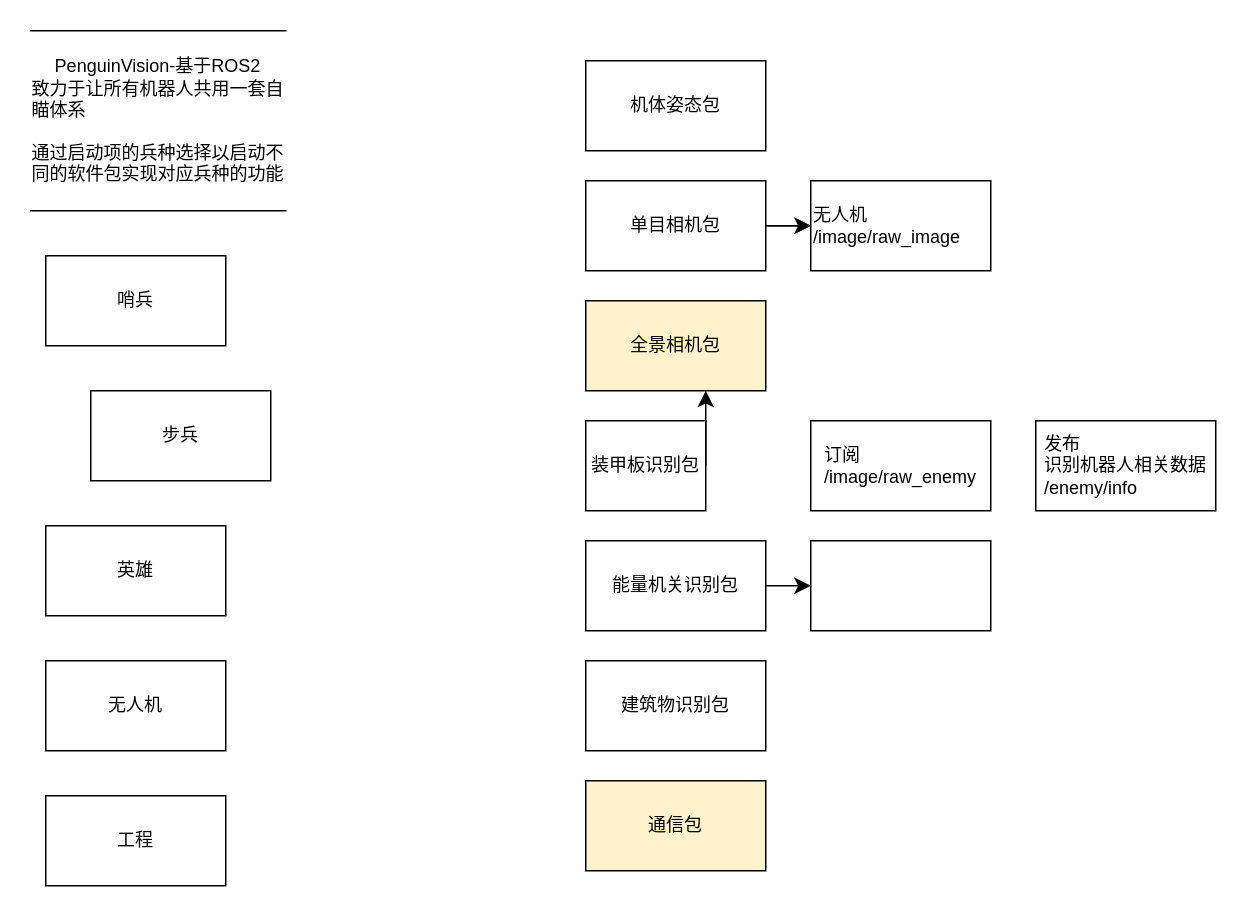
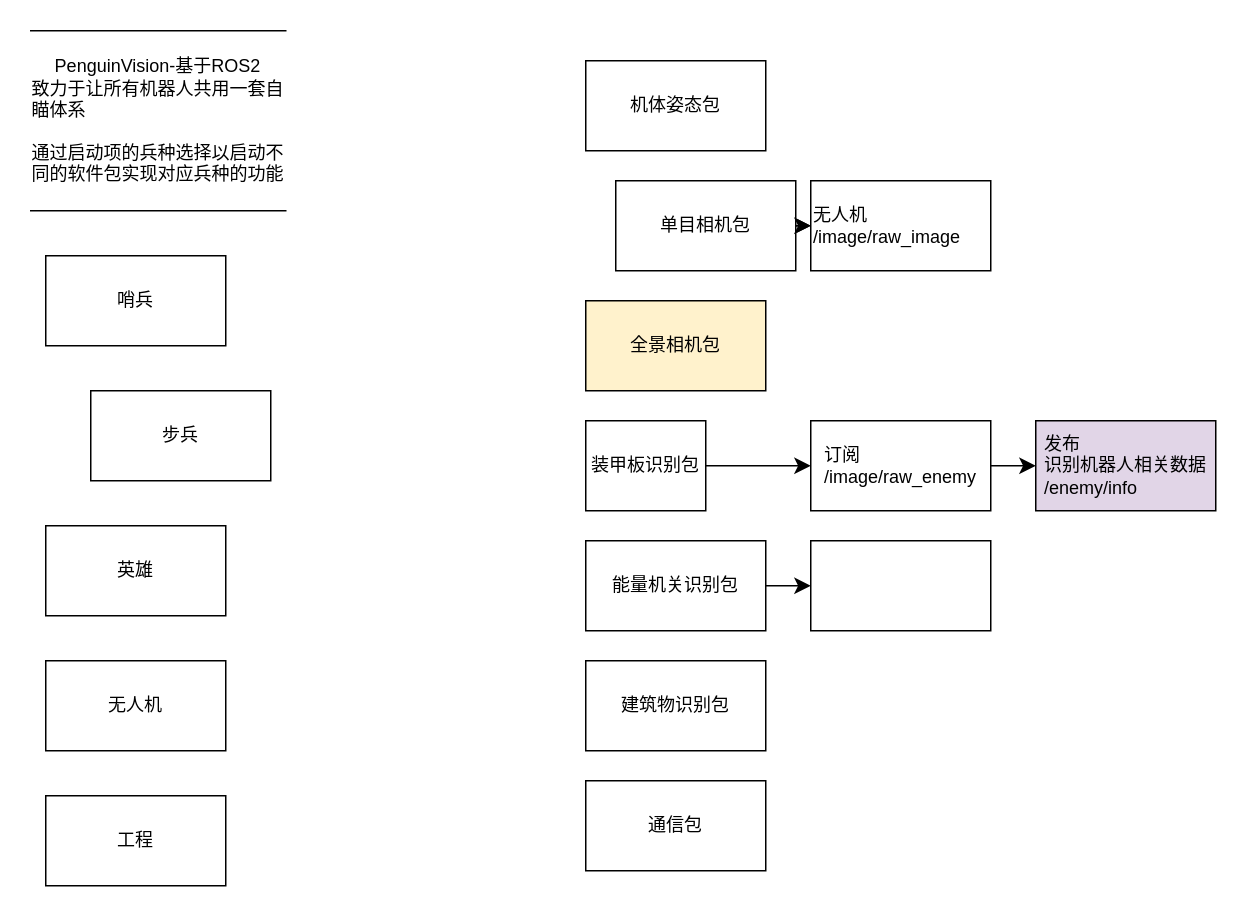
node "单目相机包": moved (676, 226) -> (706, 226)
edge "装甲板识别包" -> "全景相机包": now "装甲板识别包" -> "订阅 /image/raw_enemy"
edge "订阅 /image/raw_enemy" -> "发布 识别机器人相关数据 /enemy/info": added
node "发布 识别机器人相关数据 /enemy/info": fillcolor #ffffff -> #e1d5e7
node "通信包": fillcolor #fff2cc -> #ffffff
